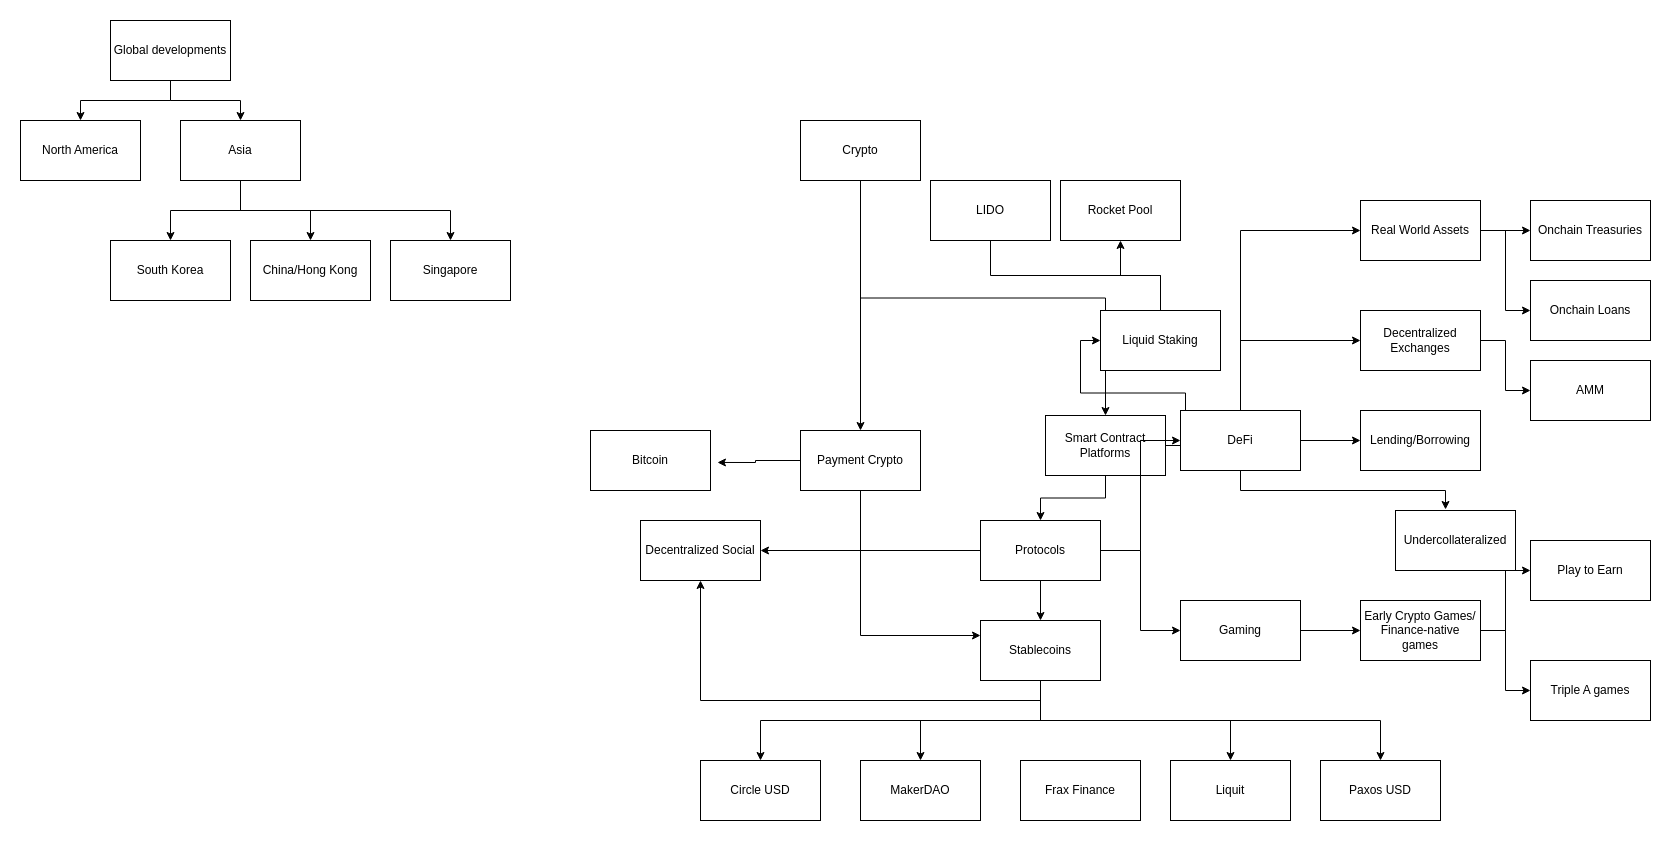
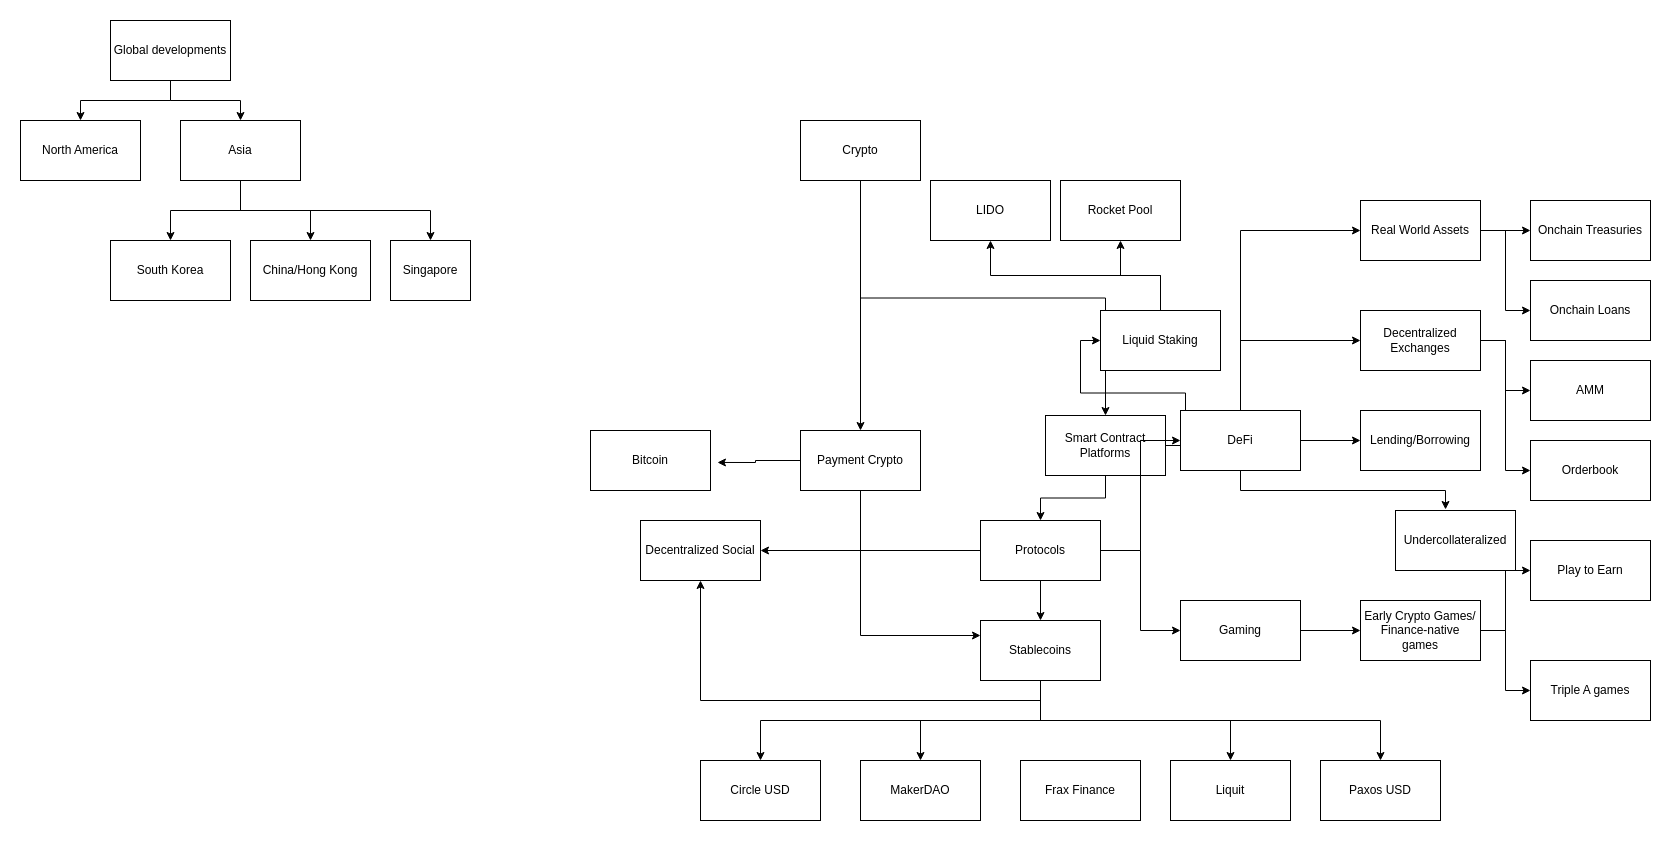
edge "LIDO" -- "Liquid Staking": arrowhead none -> classic
node "Singapore": size 120x60 -> 80x60
edge "Decentralized Exchanges" -> "Orderbook": added
node "Orderbook": added
